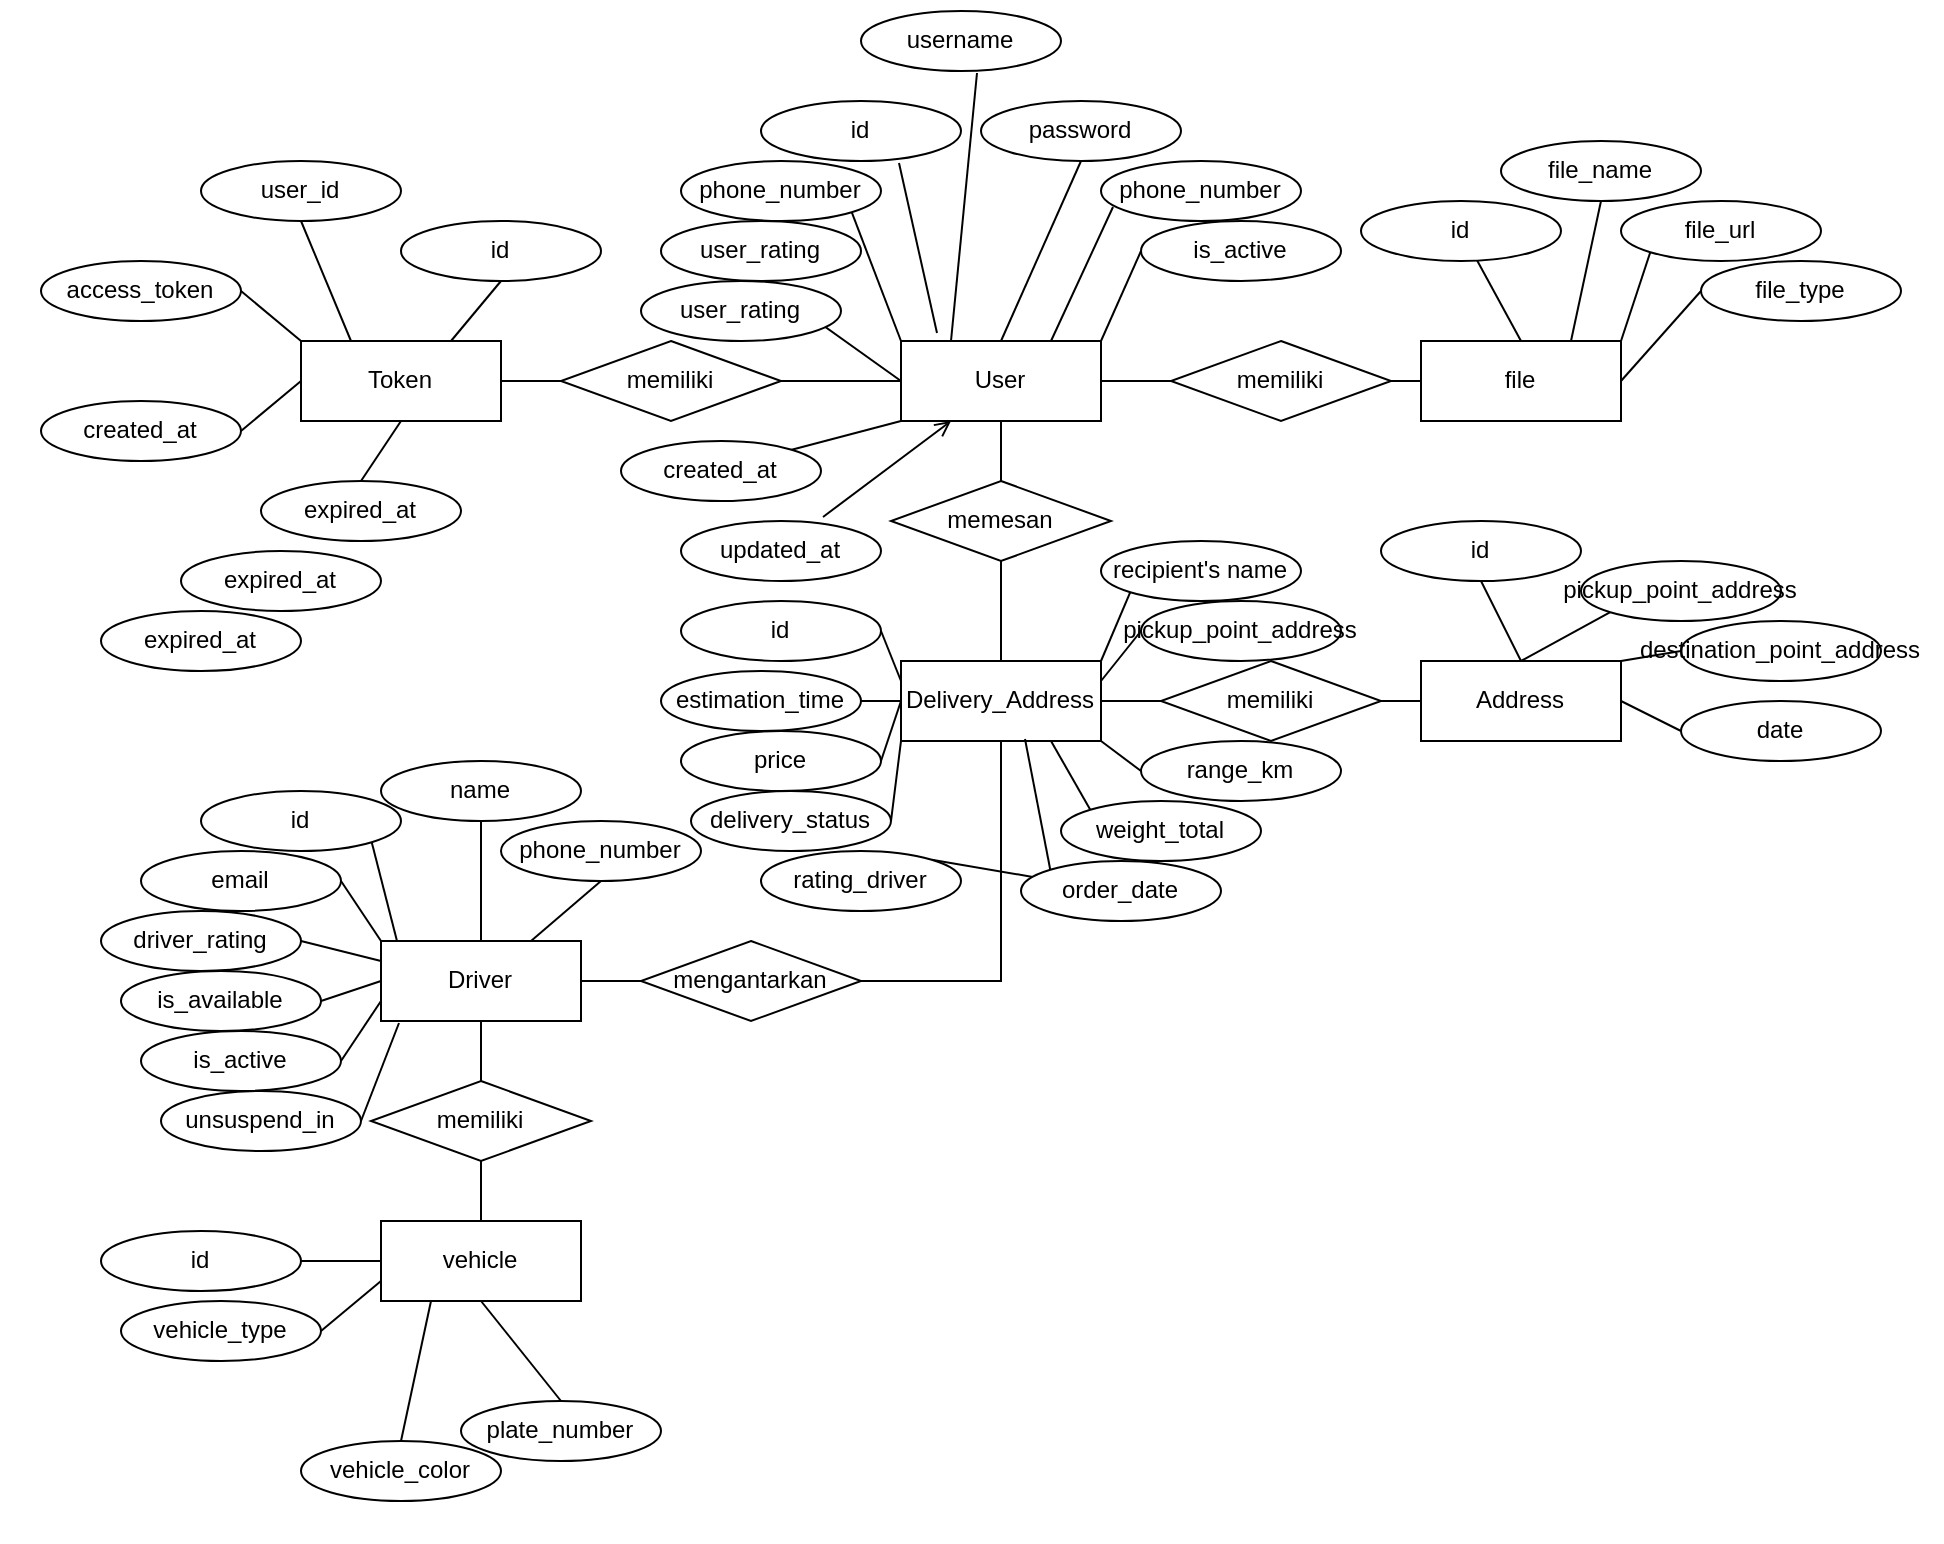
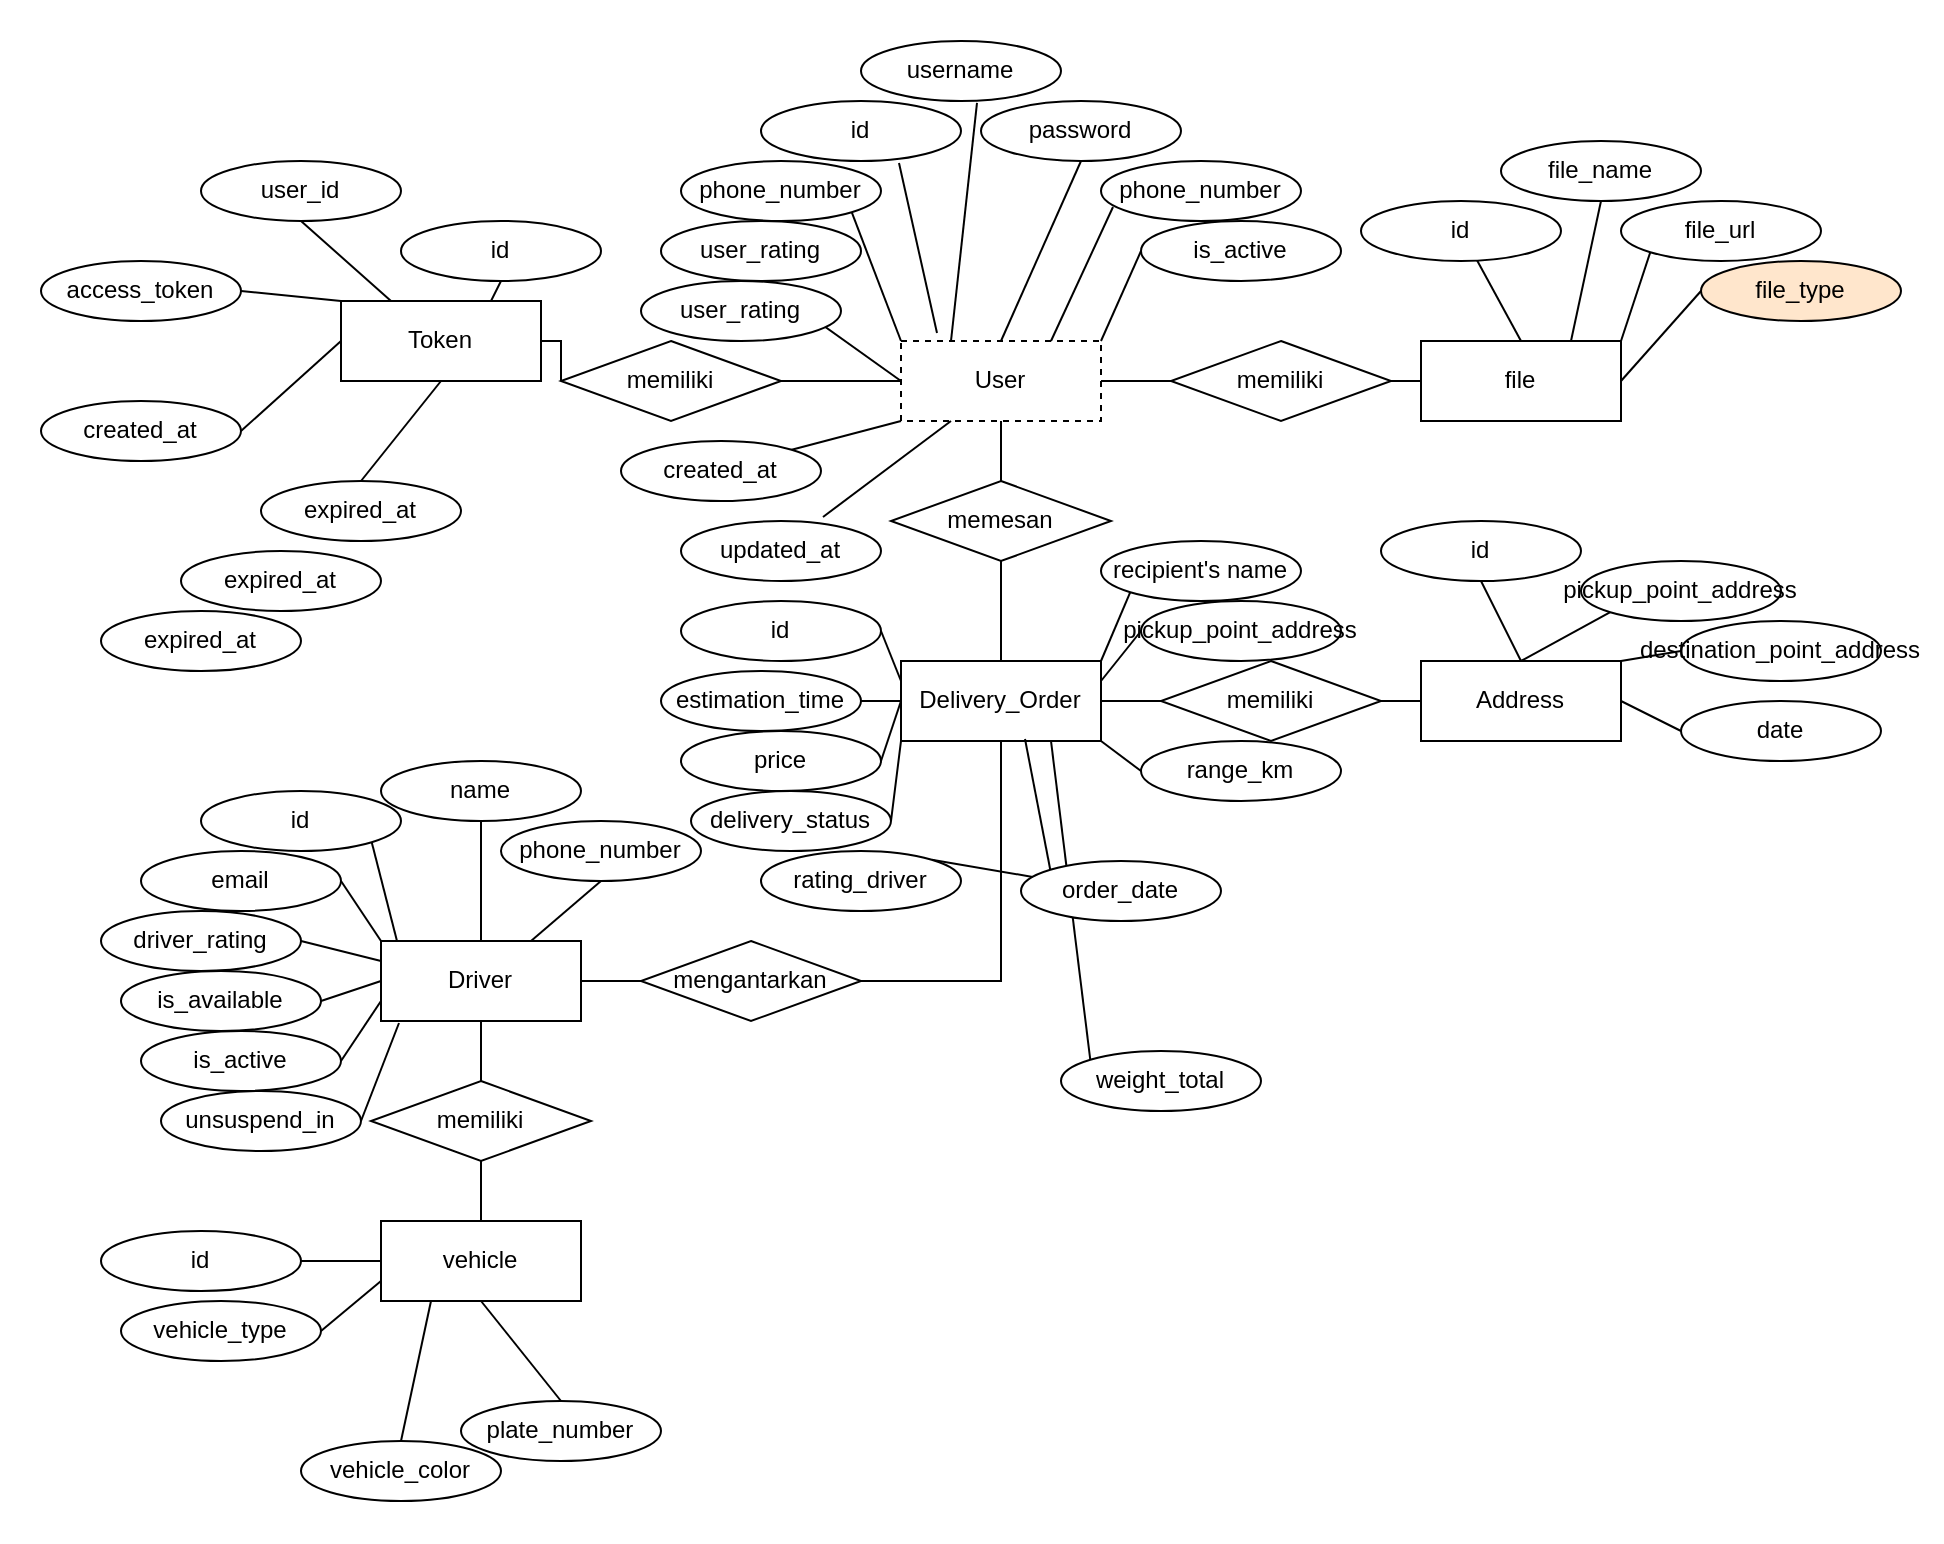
node "username": moved (961, 41) -> (961, 71)
node "file_type": fillcolor #ffffff -> #ffe6cc
node "Token": moved (401, 381) -> (441, 341)
node "User": style solid -> dashed
edge "updated_at" -> "User": arrowhead open -> none
node "Delivery_Address": label "Delivery_Address" -> "Delivery_Order"
node "weight_total": moved (1161, 831) -> (1161, 1081)
